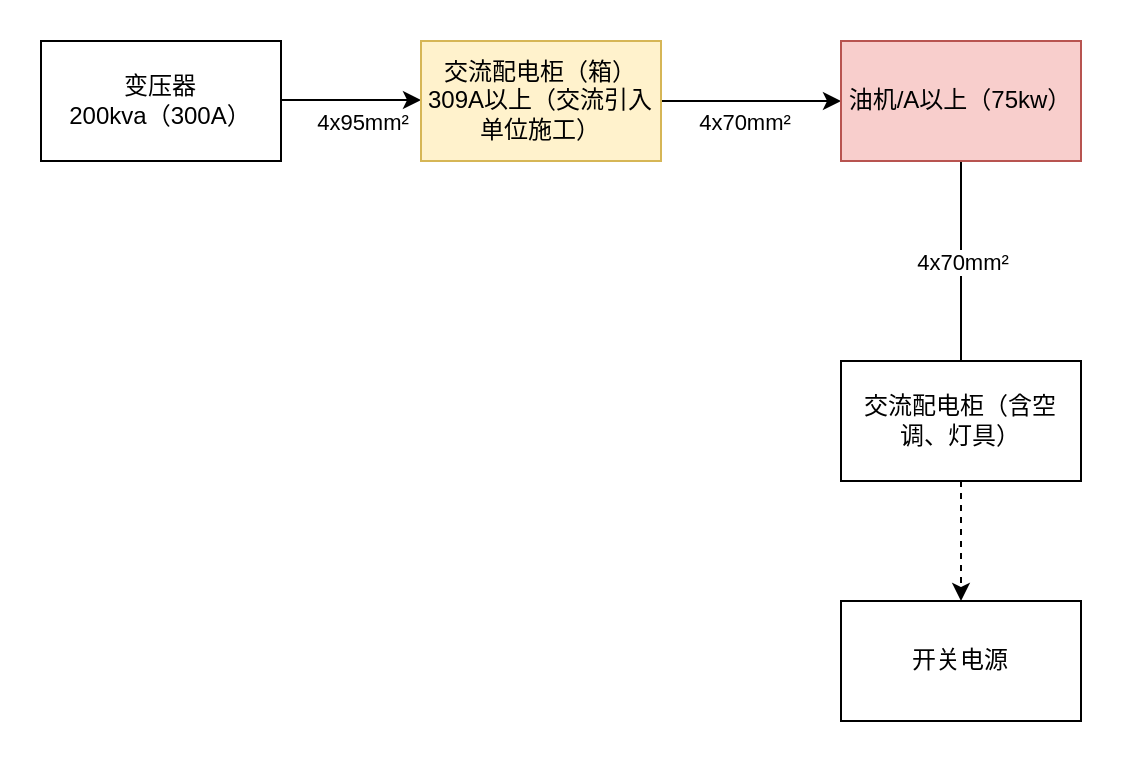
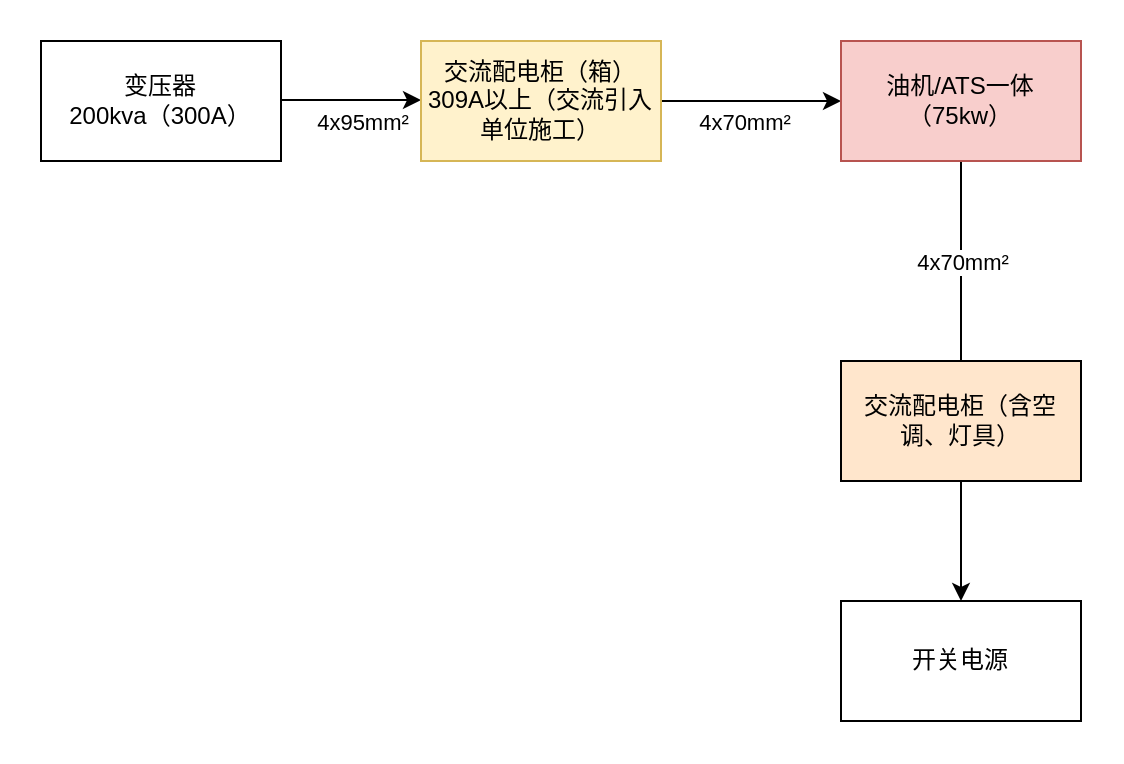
node "油机/A以上（75kw）": label "油机/A以上（75kw）" -> "油机/ATS一体（75kw）"
node "交流配电柜（含空调、灯具）": fillcolor #ffffff -> #ffe6cc
edge "交流配电柜（含空调、灯具）" -> "开关电源": style dashed -> solid
